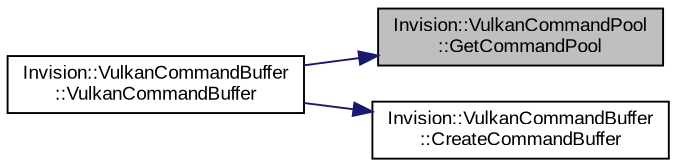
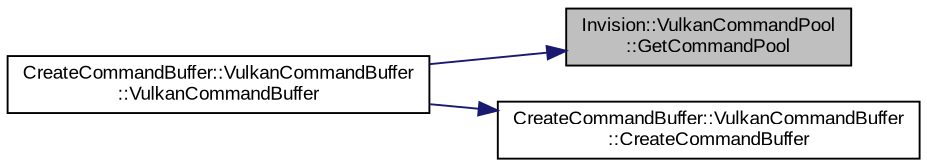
node "Invision::VulkanCommandBuffer ::VulkanCommandBuffer": label "Invision::VulkanCommandBuffer ::VulkanCommandBuffer" -> "CreateCommandBuffer::VulkanCommandBuffer ::VulkanCommandBuffer"
node "Invision::VulkanCommandBuffer ::CreateCommandBuffer": label "Invision::VulkanCommandBuffer ::CreateCommandBuffer" -> "CreateCommandBuffer::VulkanCommandBuffer ::CreateCommandBuffer"
